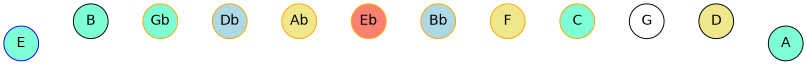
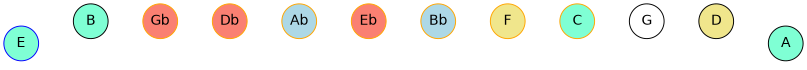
node "Gb": fillcolor aquamarine -> salmon
node "Db": fillcolor lightblue -> salmon
node "Ab": fillcolor khaki -> lightblue
